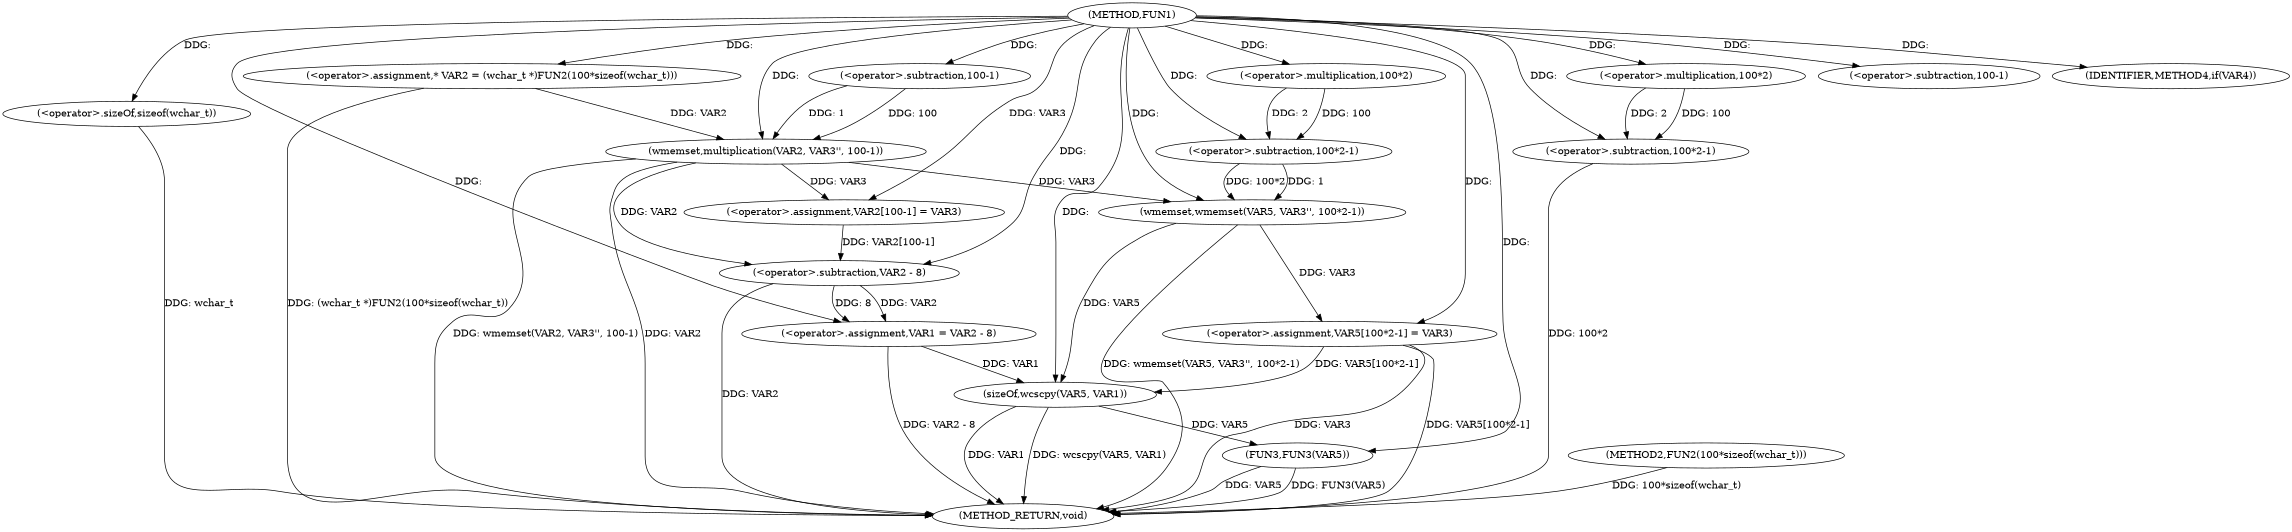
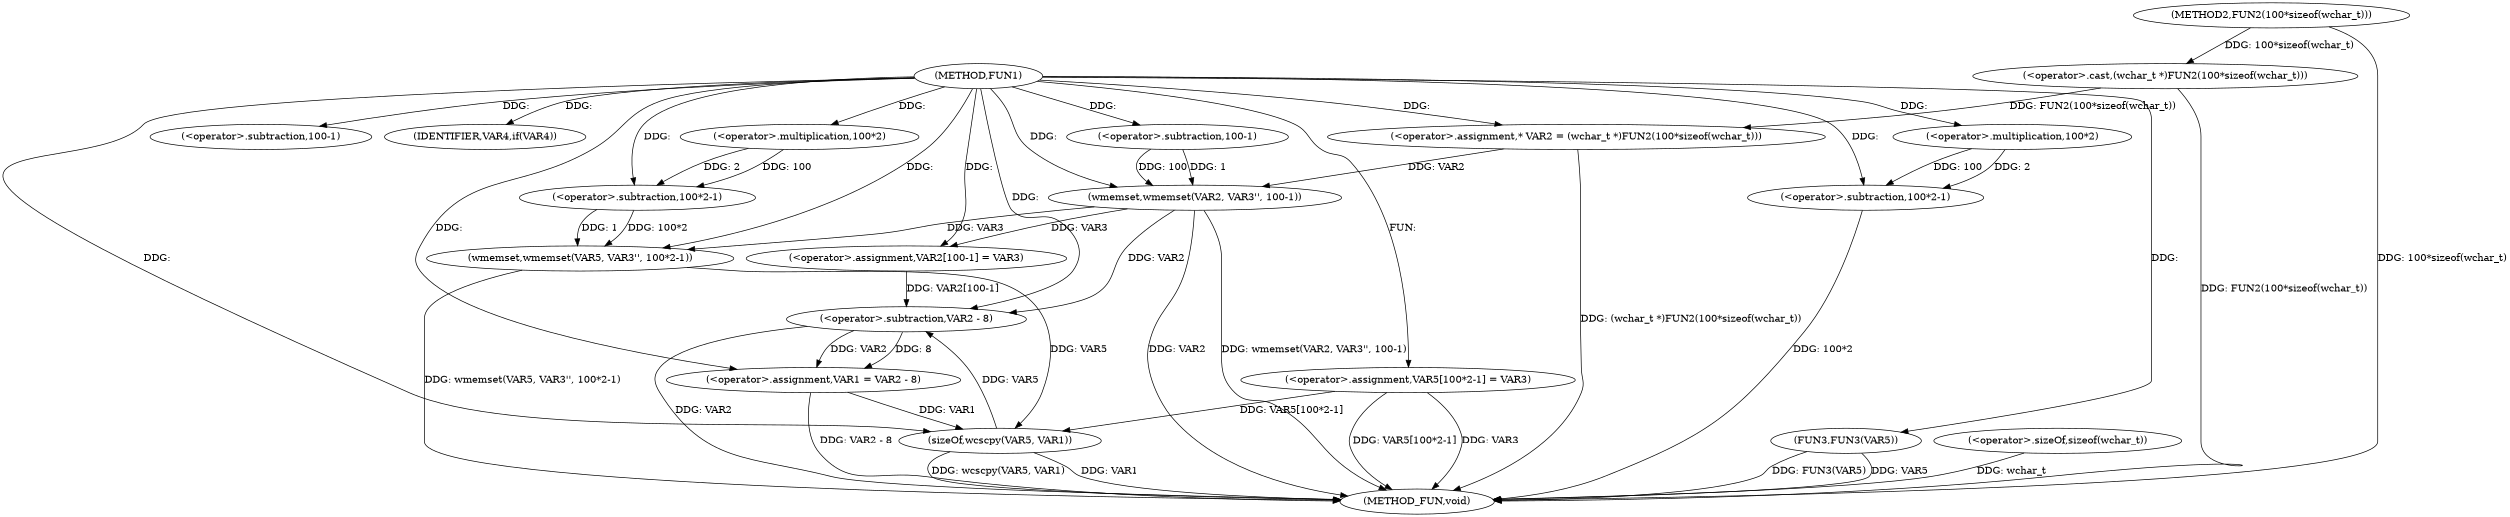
edge "(METHOD,FUN1)" -> "(<operator>.sizeOf,sizeof(wchar_t))": removed, label "DDG:"
node "(<operator>.cast,(wchar_t *)FUN2(100*sizeof(wchar_t)))": added
node "(IDENTIFIER,METHOD4,if(VAR4))": label "(IDENTIFIER,METHOD4,if(VAR4))" -> "(IDENTIFIER,VAR4,if(VAR4))"
edge "(METHOD,FUN1)" -> "(<operator>.assignment,VAR2[100-1] = VAR3)": label "DDG: VAR3" -> "DDG: "
node "(wmemset,multiplication(VAR2, VAR3'', 100-1))": label "(wmemset,multiplication(VAR2, VAR3'', 100-1))" -> "(wmemset,wmemset(VAR2, VAR3'', 100-1))"
edge "(METHOD,FUN1)" -> "(<operator>.assignment,VAR5[100*2-1] = VAR3)": label "DDG: " -> "FUN: "
edge "(wmemset,wmemset(VAR5, VAR3'', 100*2-1))" -> "(<operator>.assignment,VAR5[100*2-1] = VAR3)": removed, label "DDG: VAR3"
edge "(sizeOf,wcscpy(VAR5, VAR1))" -> "(FUN3,FUN3(VAR5))": now "(sizeOf,wcscpy(VAR5, VAR1))" -> "(<operator>.subtraction,VAR2 - 8)"
node "(METHOD_RETURN,void)": label "(METHOD_RETURN,void)" -> "(METHOD_FUN,void)"
